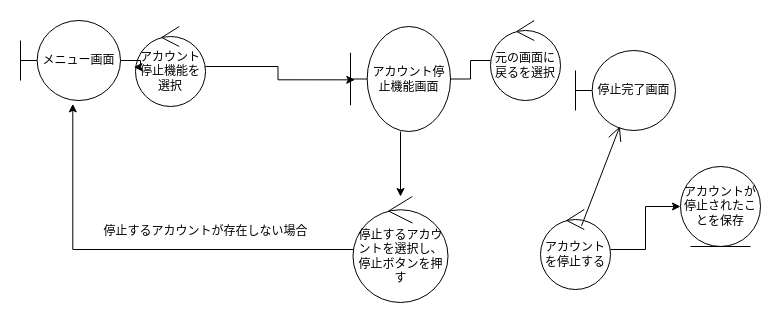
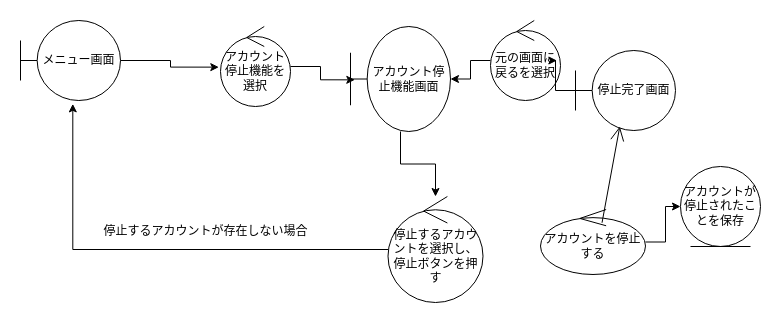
node "アカウント停止機能を選択": moved (171, 67) -> (256, 67)
edge "元の画面に戻るを選択" -- "アカウント停止機能画面": arrowhead none -> classic
edge "停止完了画面" -> "元の画面に戻るを選択": added
node "停止するアカウントを選択し、停止ボタンを押す": moved (401, 250) -> (436, 250)
node "アカウントを停止する": size 70x80 -> 105x65
